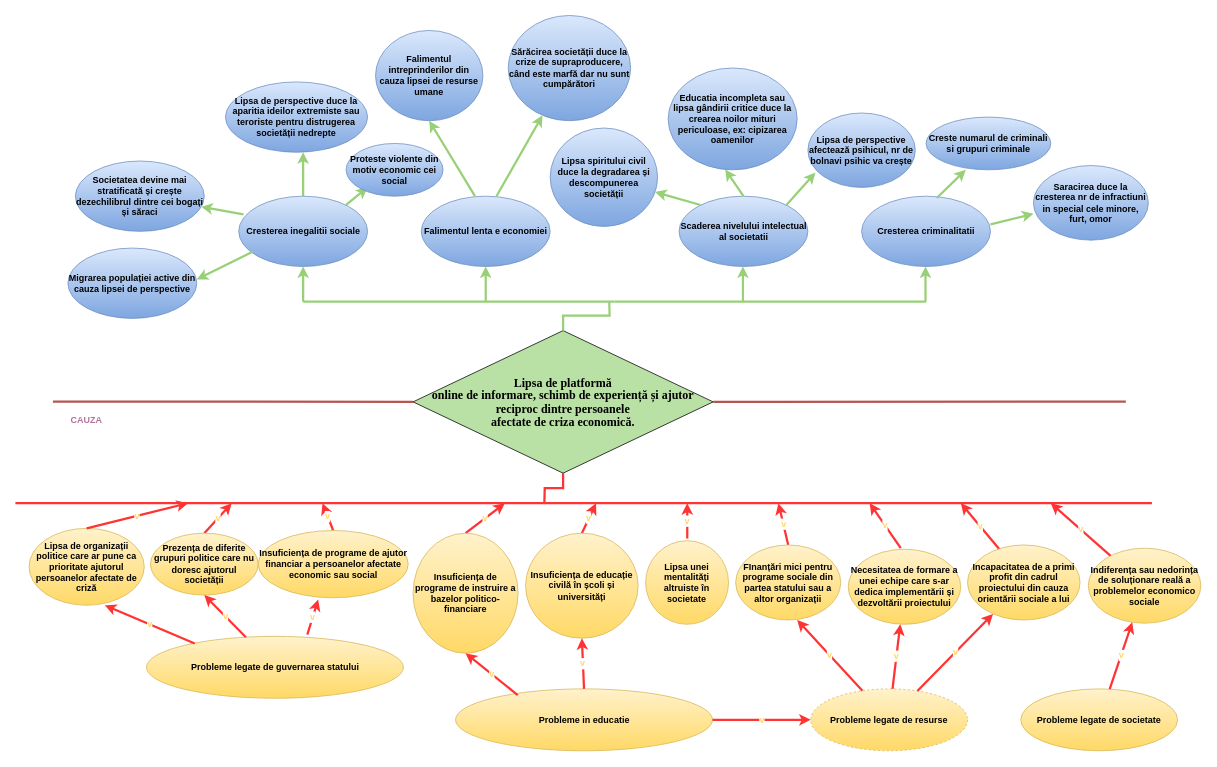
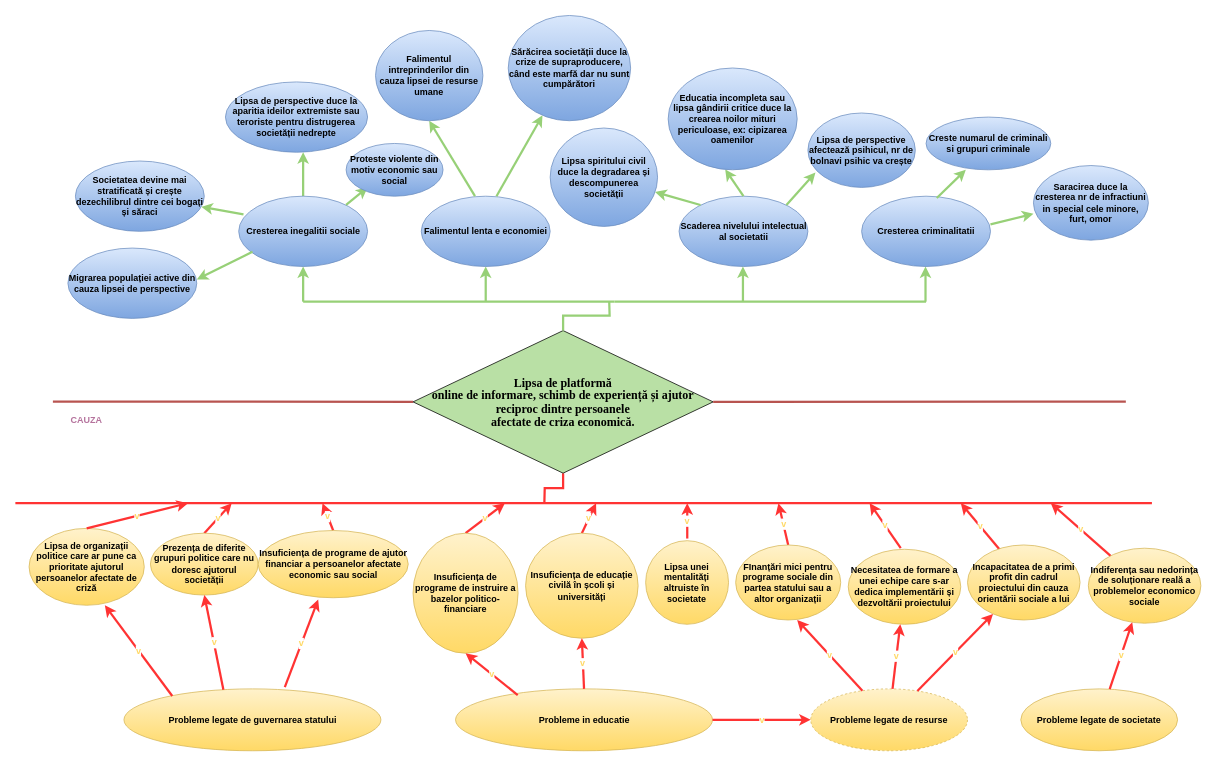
node "Proteste violente din motiv economic cei social": label "Proteste violente din motiv economic cei social" -> "Proteste violente din motiv economic sau social"
node "Probleme legate de guvernarea statului": moved (275, 667) -> (252, 719)
